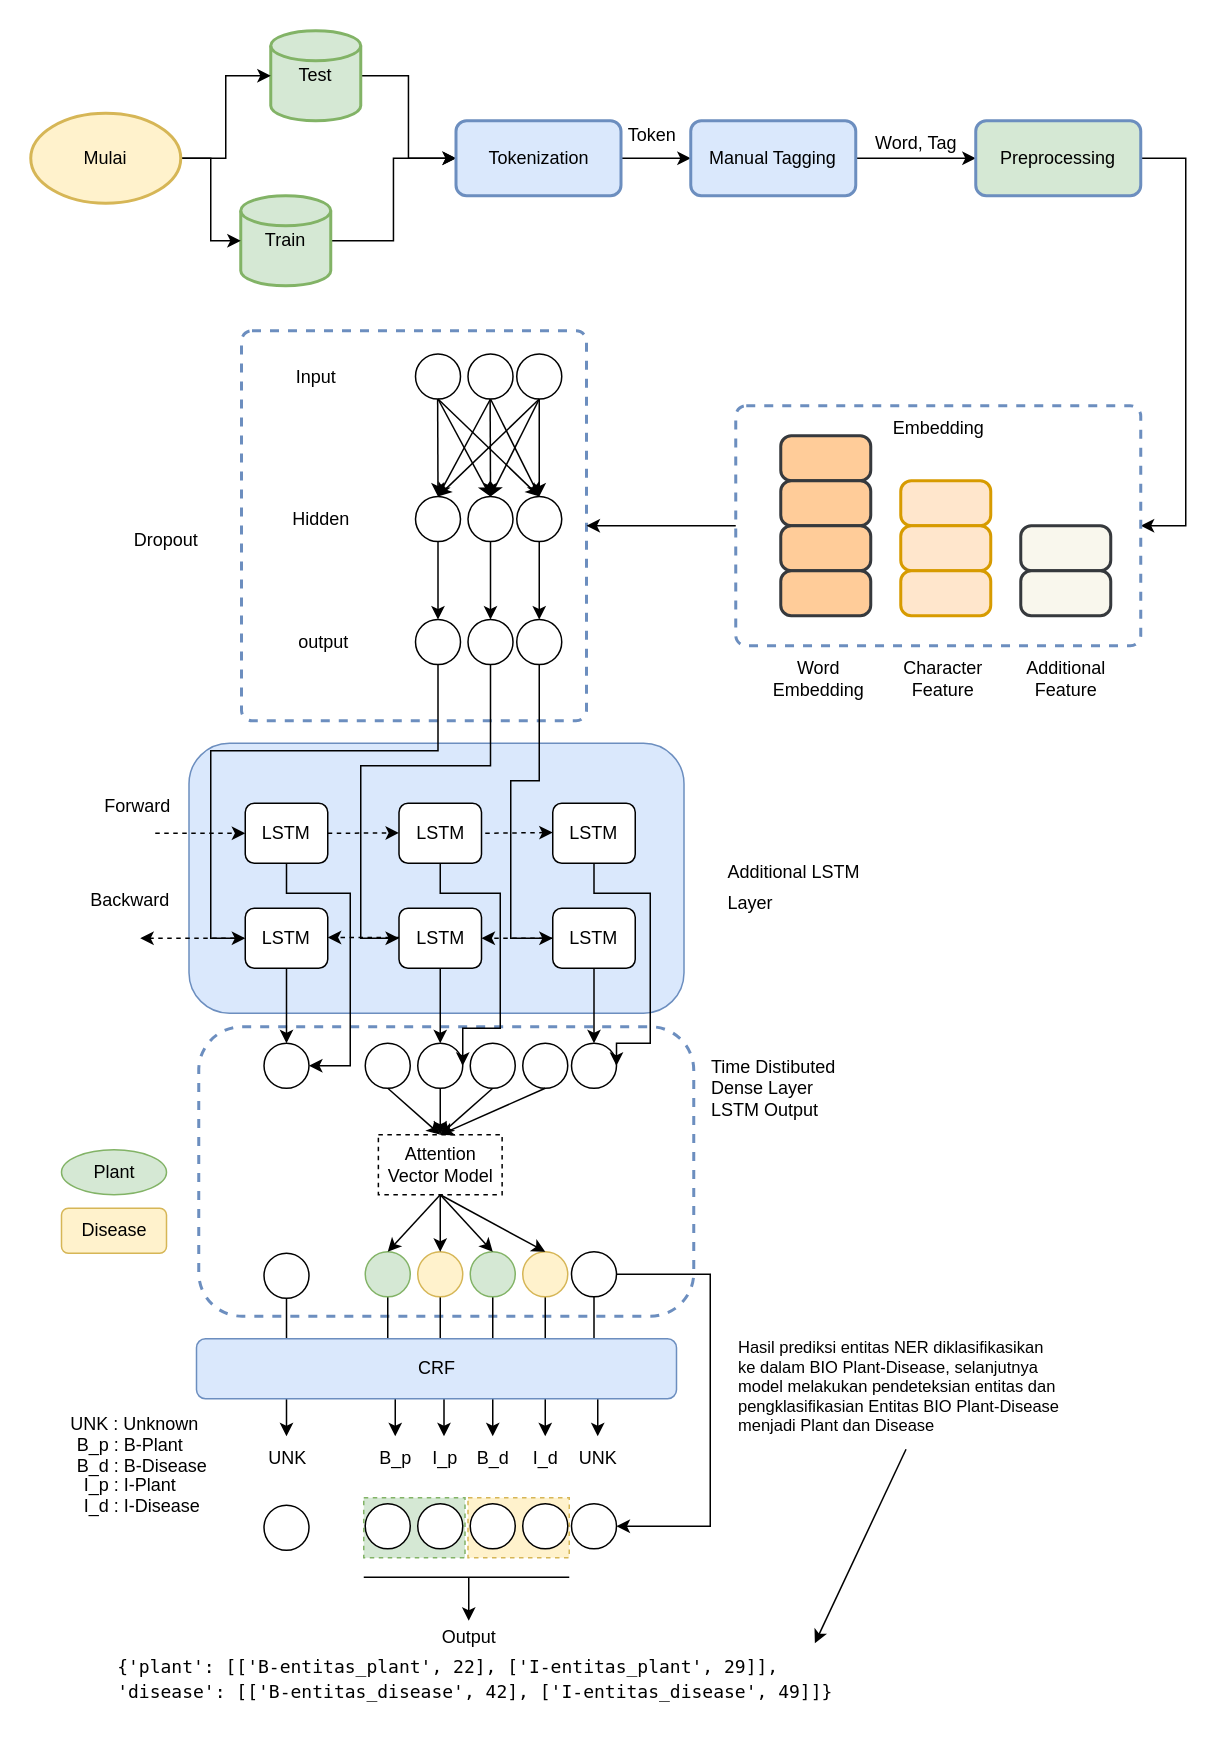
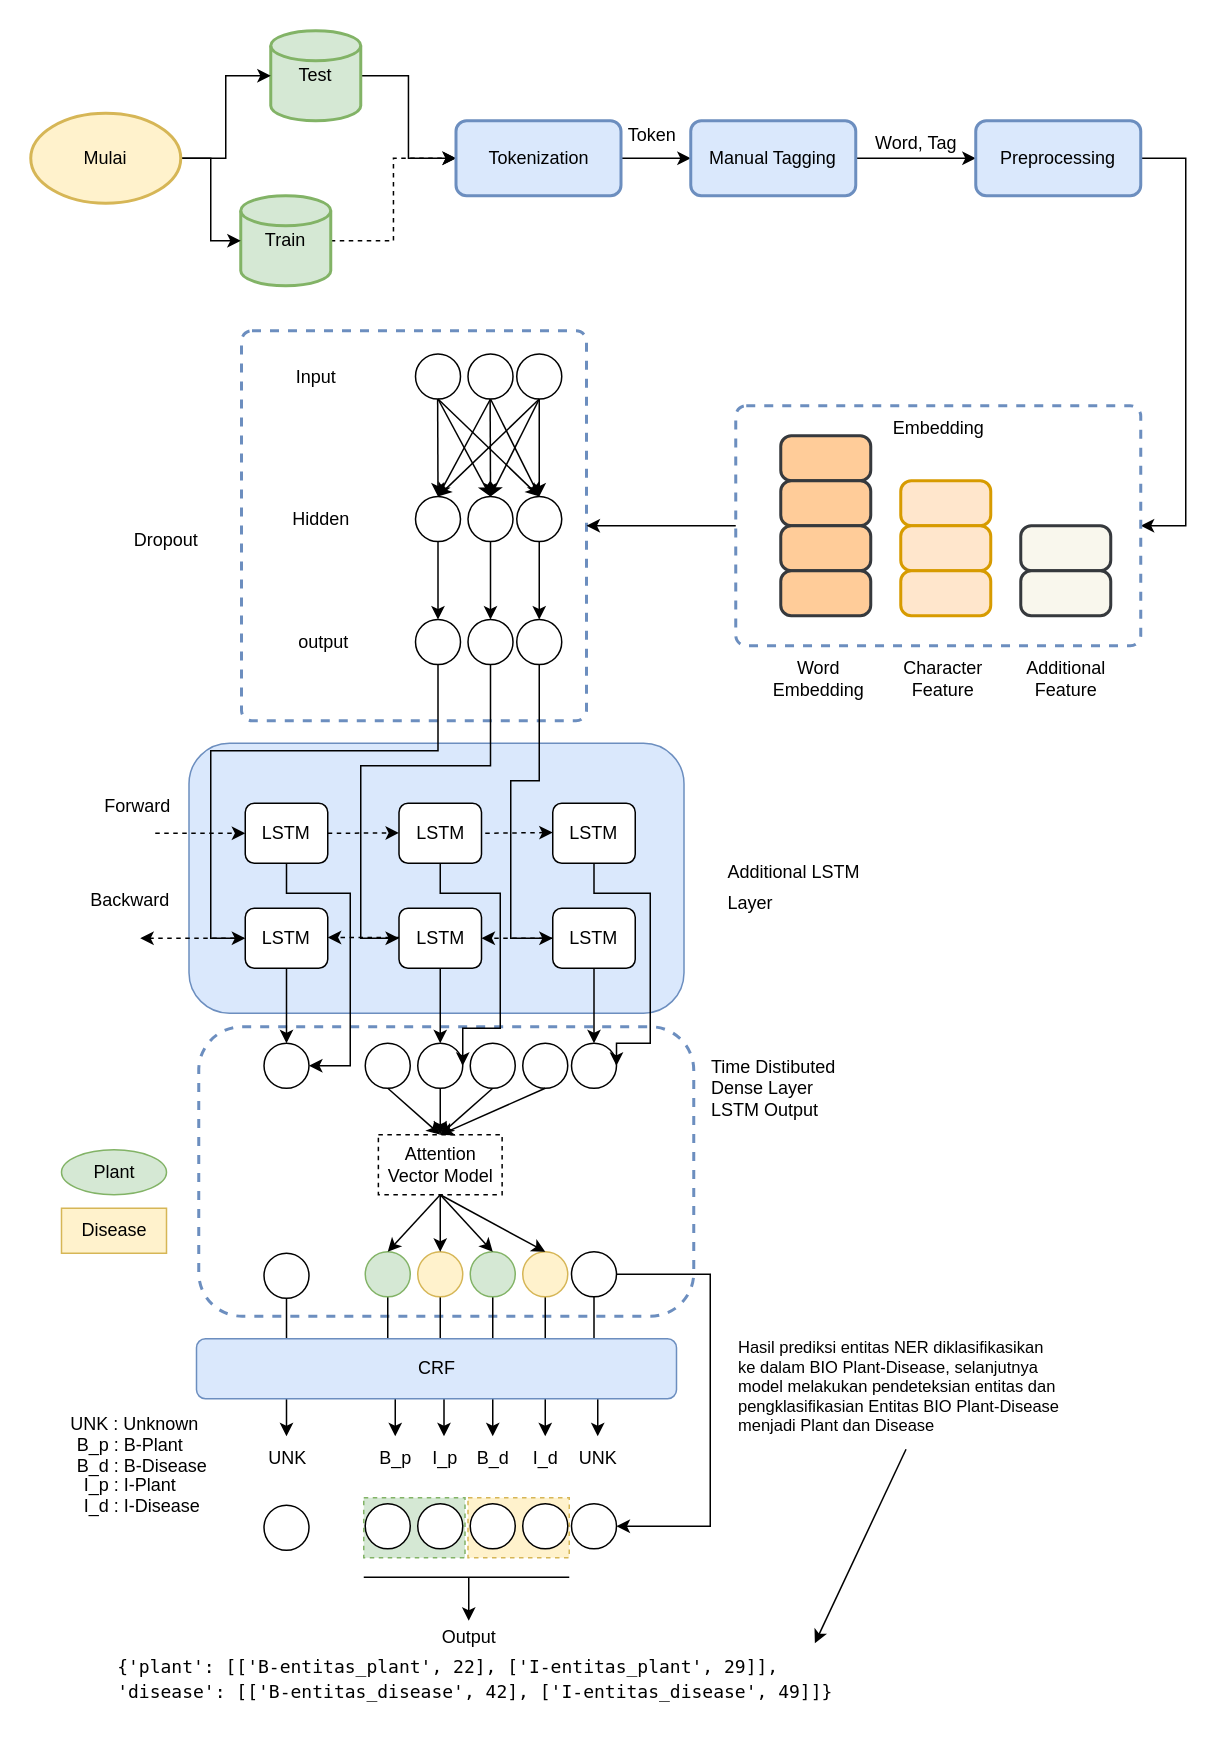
node "Preprocessing": fillcolor #d5e8d4 -> #dae8fc
edge "Train" -> "Tokenization": style solid -> dashed
node "Disease": shape rounded rectangle -> rectangle
